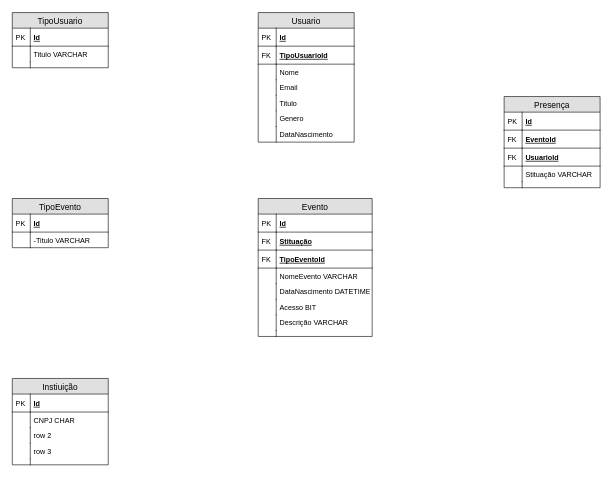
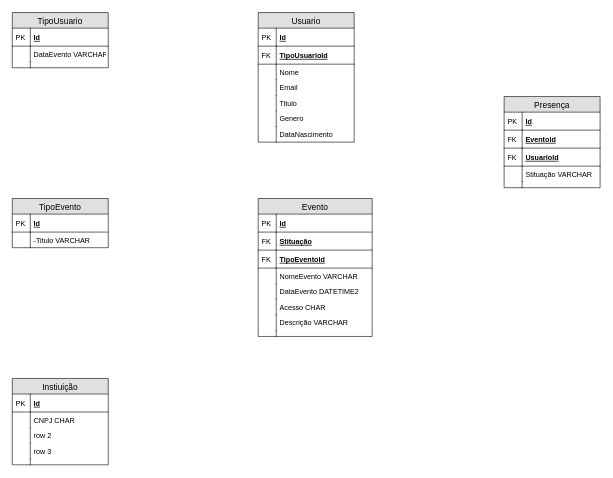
node "Titulo VARCHAR": label "Titulo VARCHAR" -> "DataEvento VARCHAR"
node "DataNascimento DATETIME2": label "DataNascimento DATETIME2" -> "DataEvento DATETIME2"
node "Acesso BIT": label "Acesso BIT" -> "Acesso CHAR"
